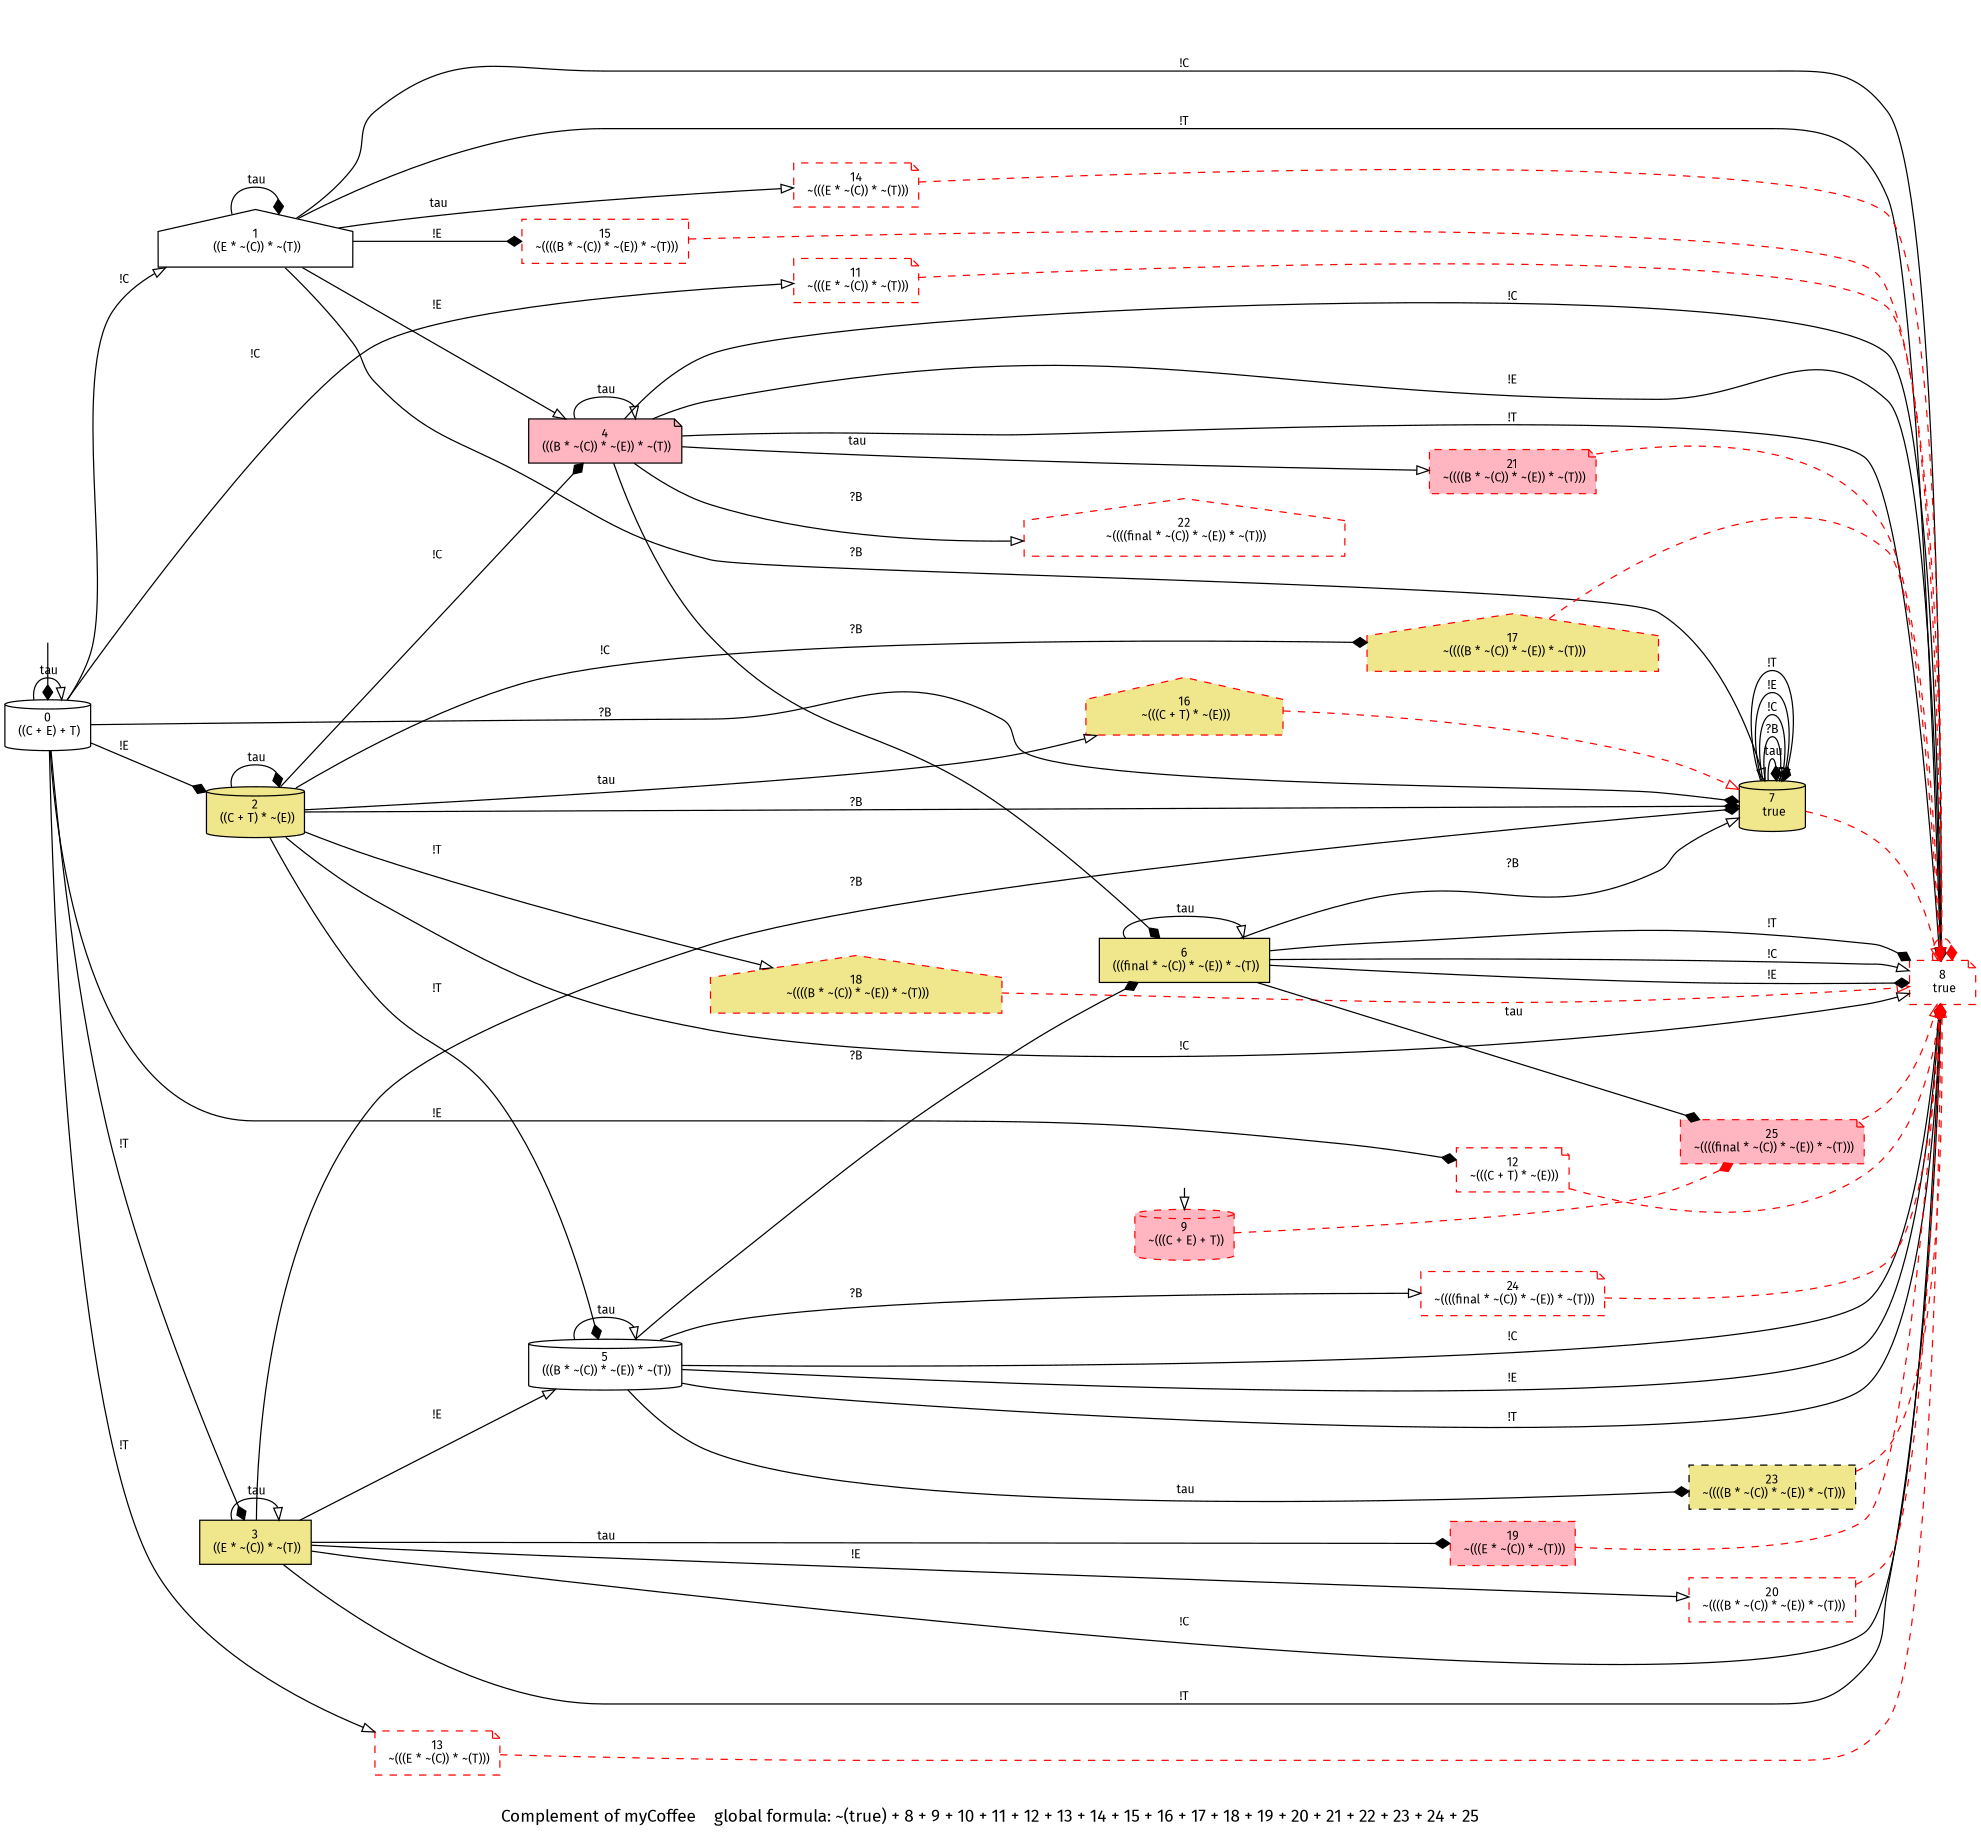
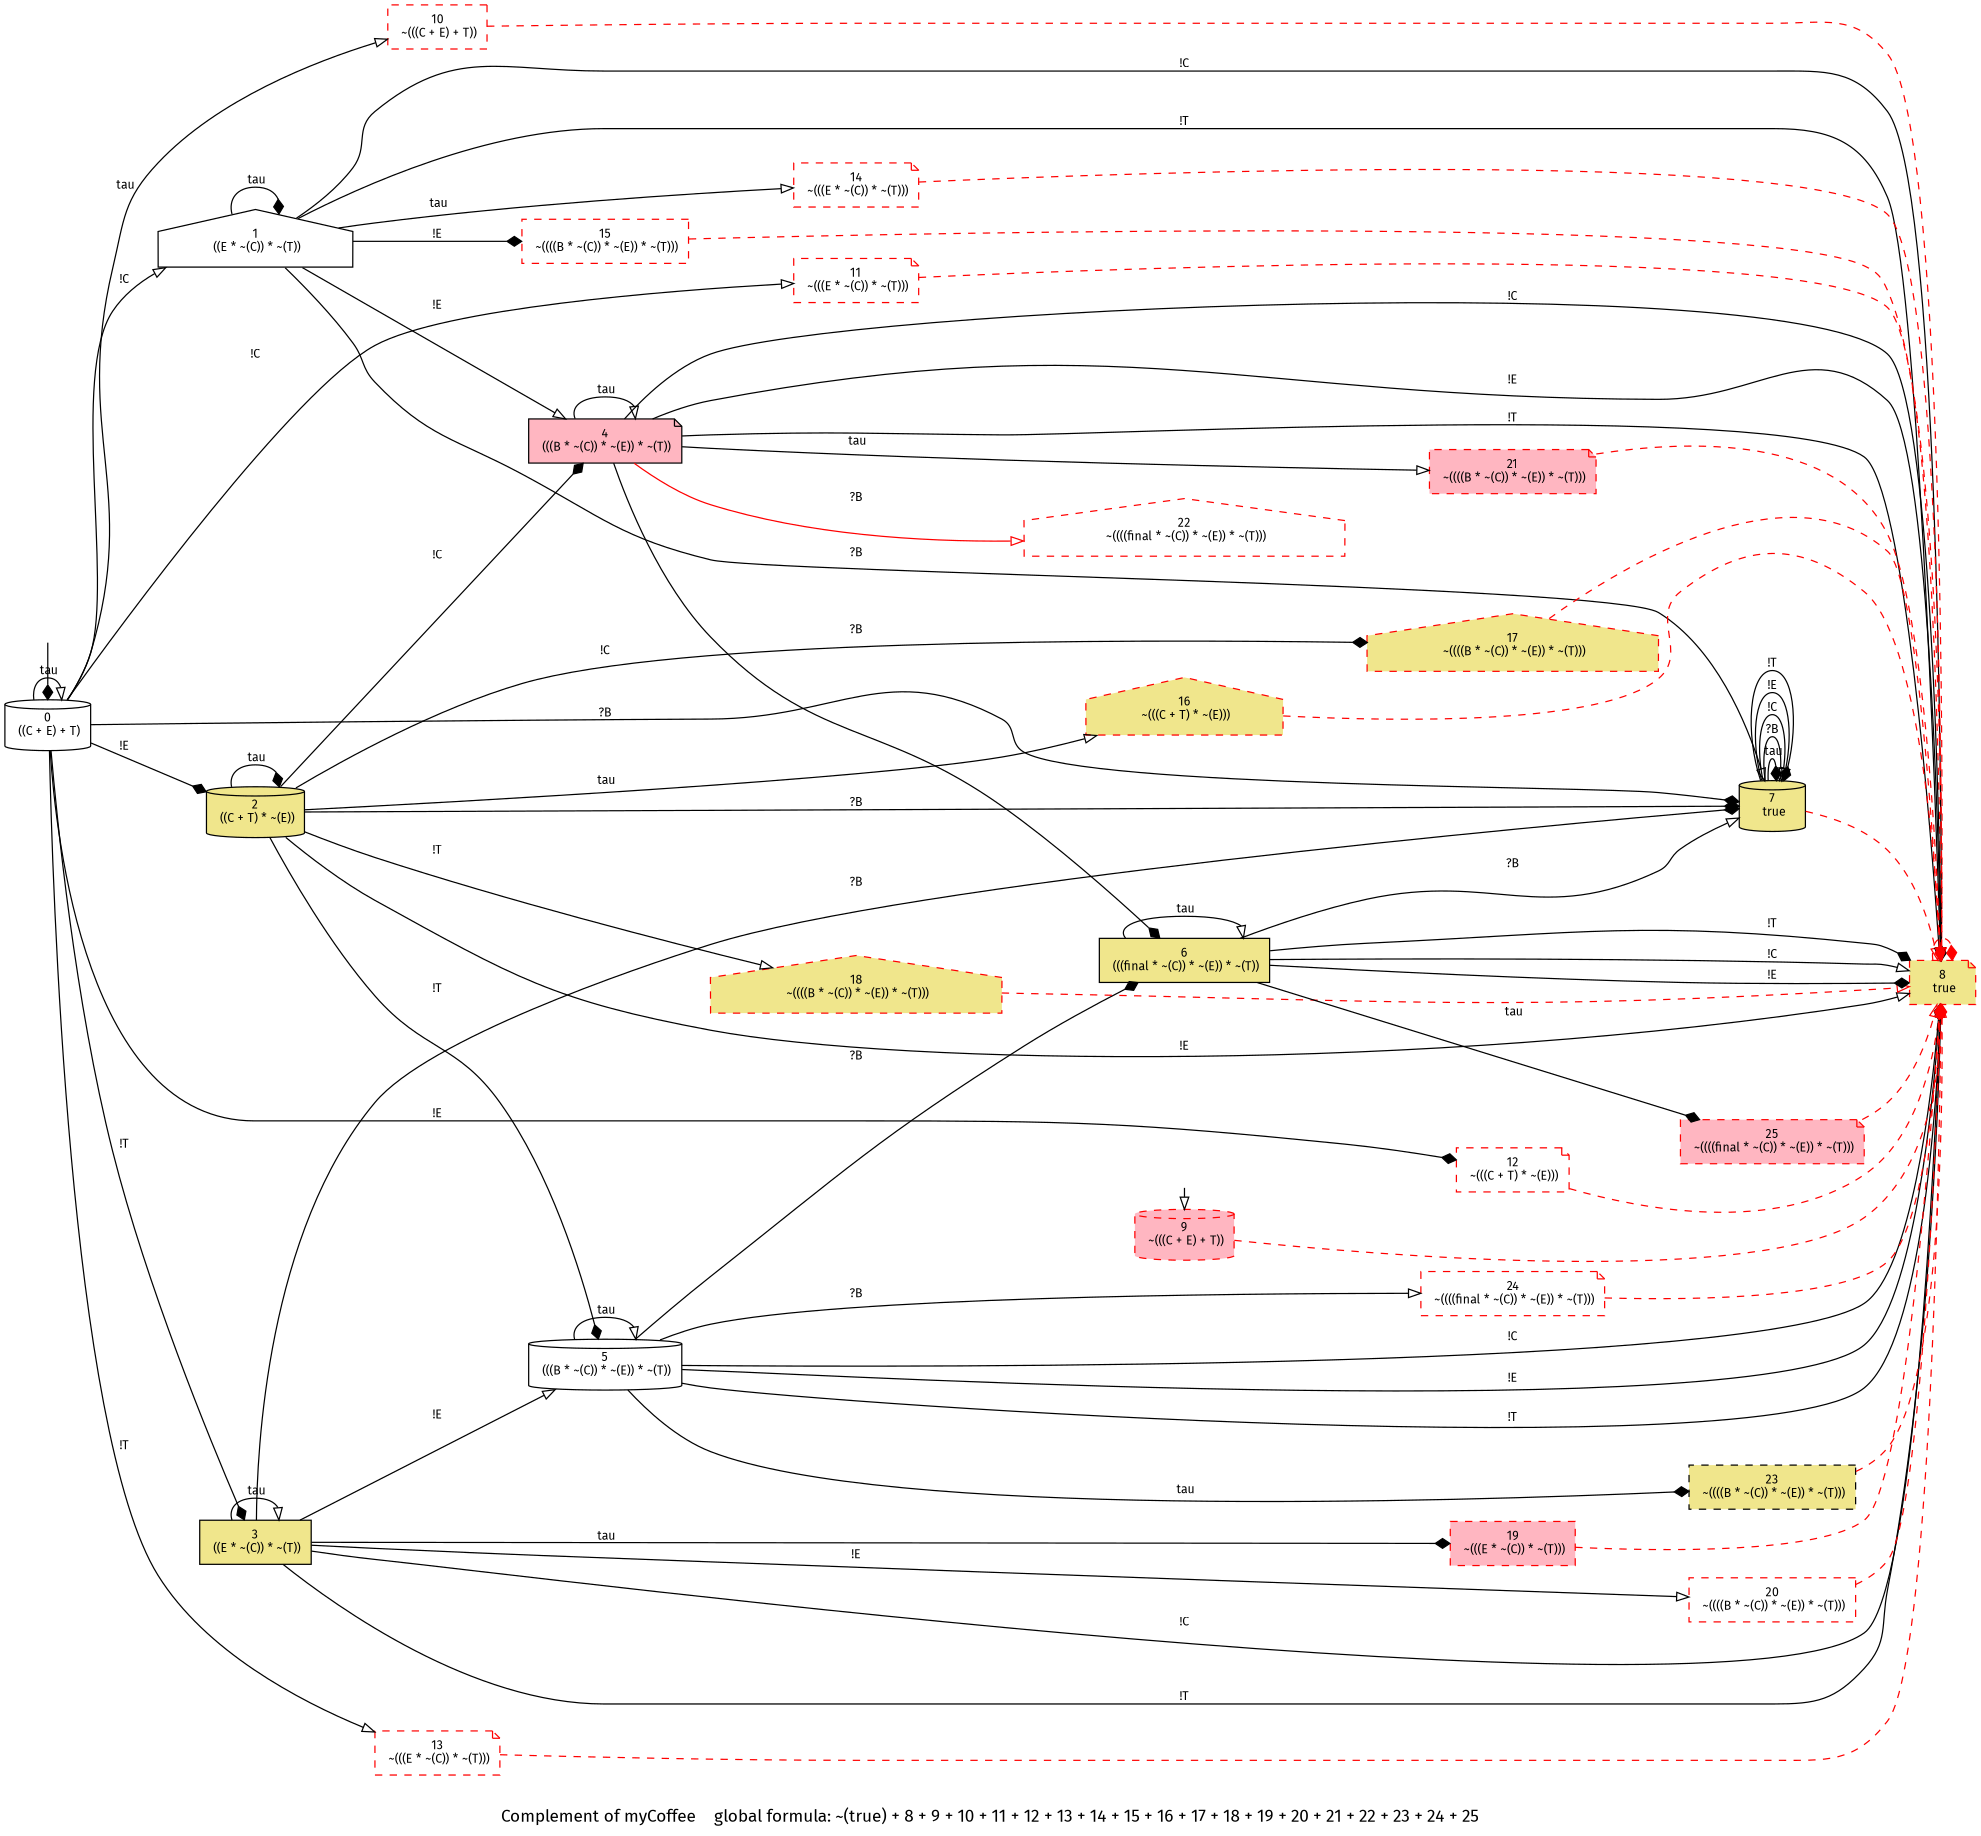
node "10 ~(((C + E) + T))": added
edge "4 (((B * ~(C)) * ~(E)) * ~(T))" -> "22 ~((((final * ~(C)) * ~(E)) * ~(T)))": color black -> red
edge "16 ~(((C + T) * ~(E)))" -> "7 true": now "16 ~(((C + T) * ~(E)))" -> "8 true"
node "8 true": fillcolor white -> khaki
edge "2 ((C + T) * ~(E))" -> "8 true": label "!C" -> "!E"
edge "9 ~(((C + E) + T))" -> "25 ~((((final * ~(C)) * ~(E)) * ~(T)))": now "9 ~(((C + E) + T))" -> "8 true"
